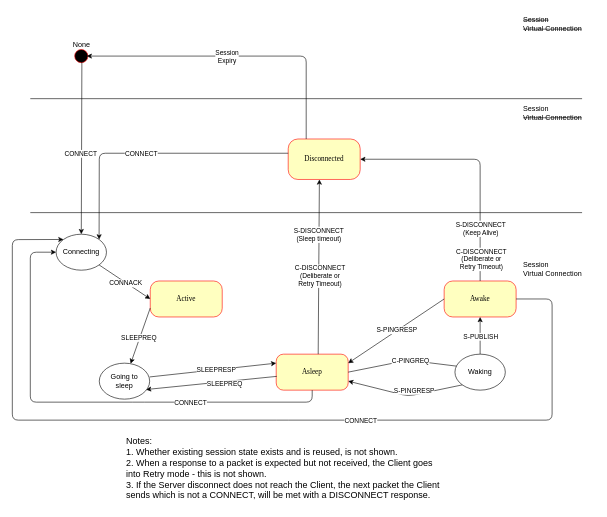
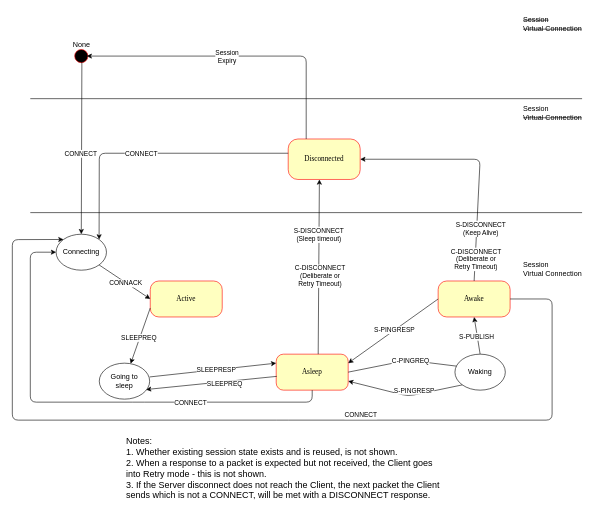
node "Awake": moved (480, 299) -> (474, 299)
